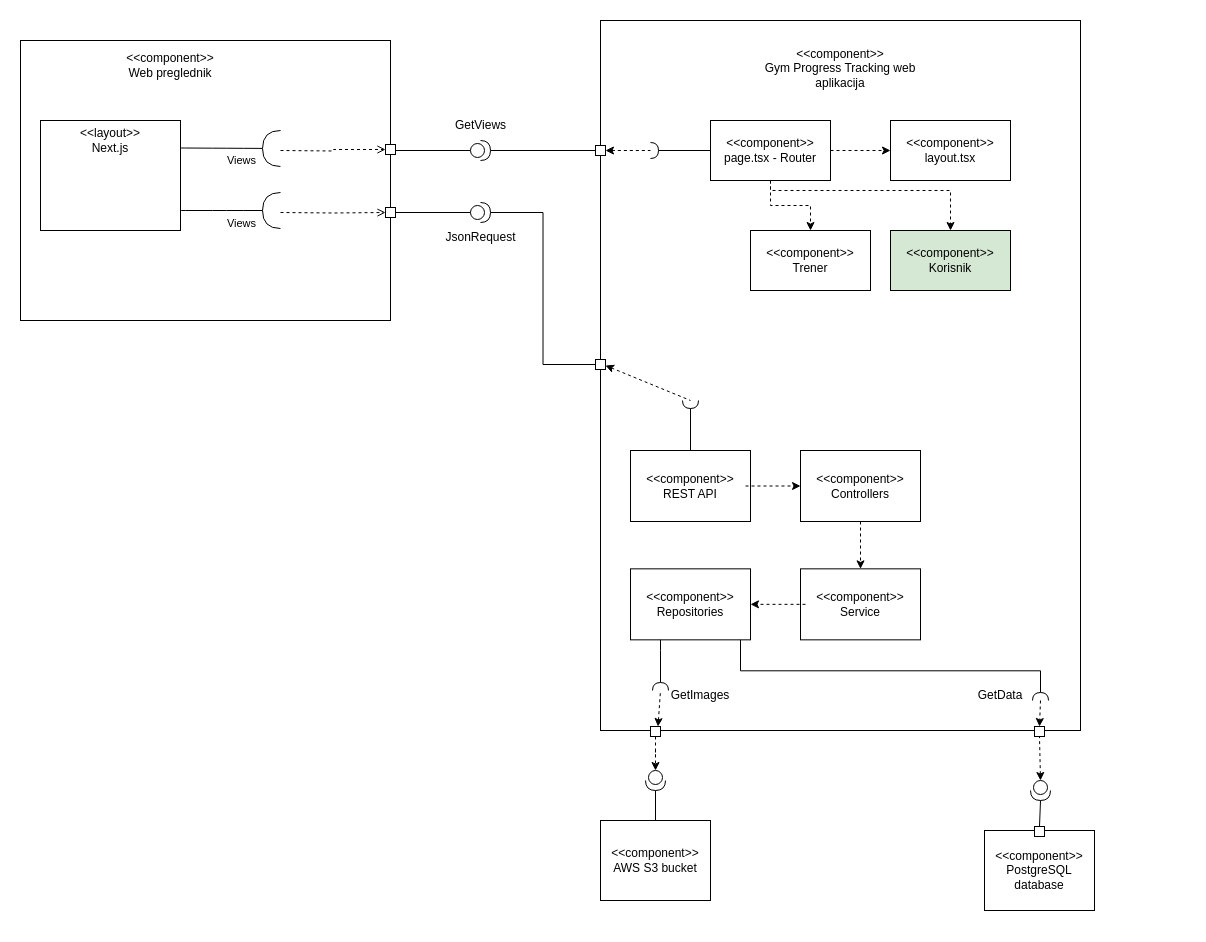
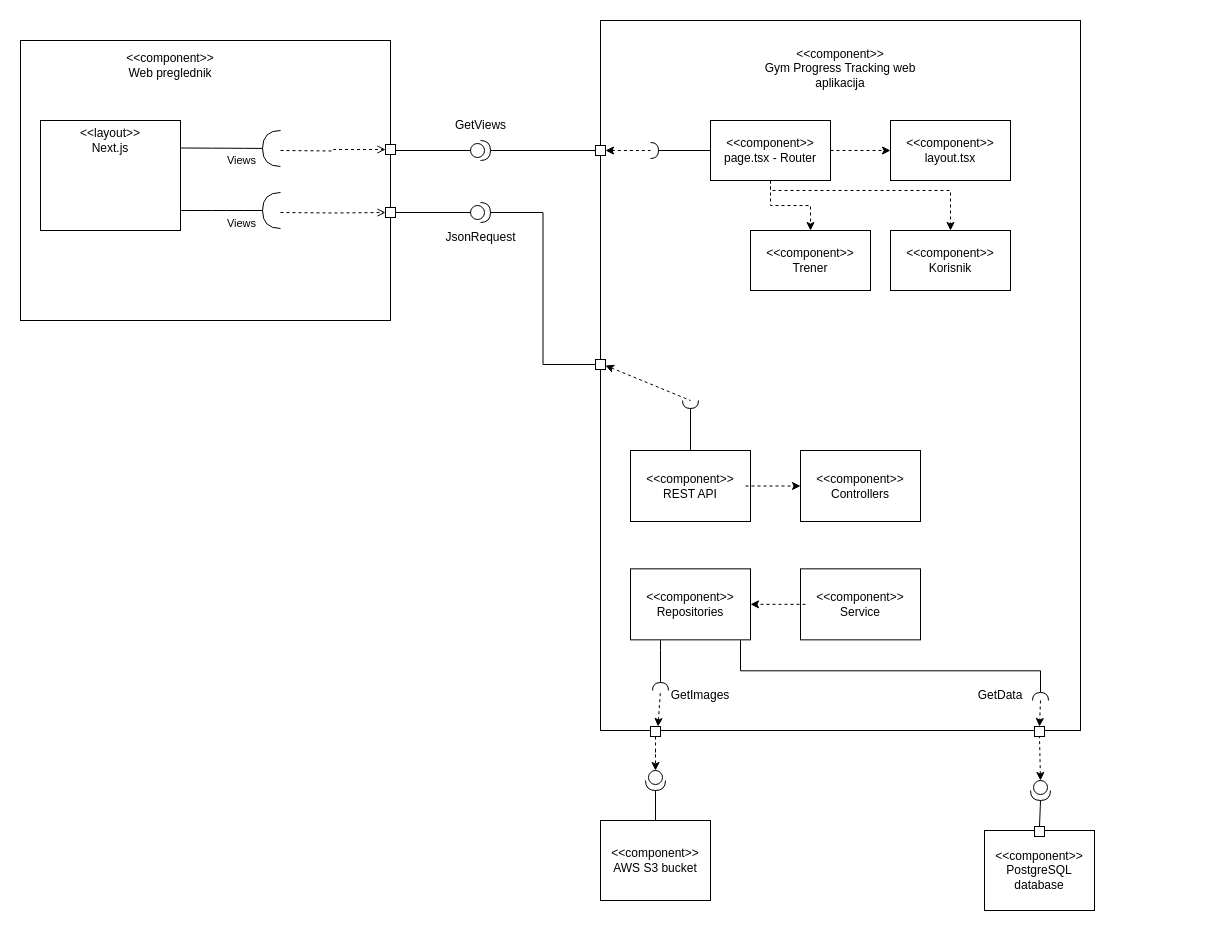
node "<<component>> Korisnik": fillcolor #d5e8d4 -> #ffffff
edge "<<component>> Controllers" -> "<<component>> Service": removed
